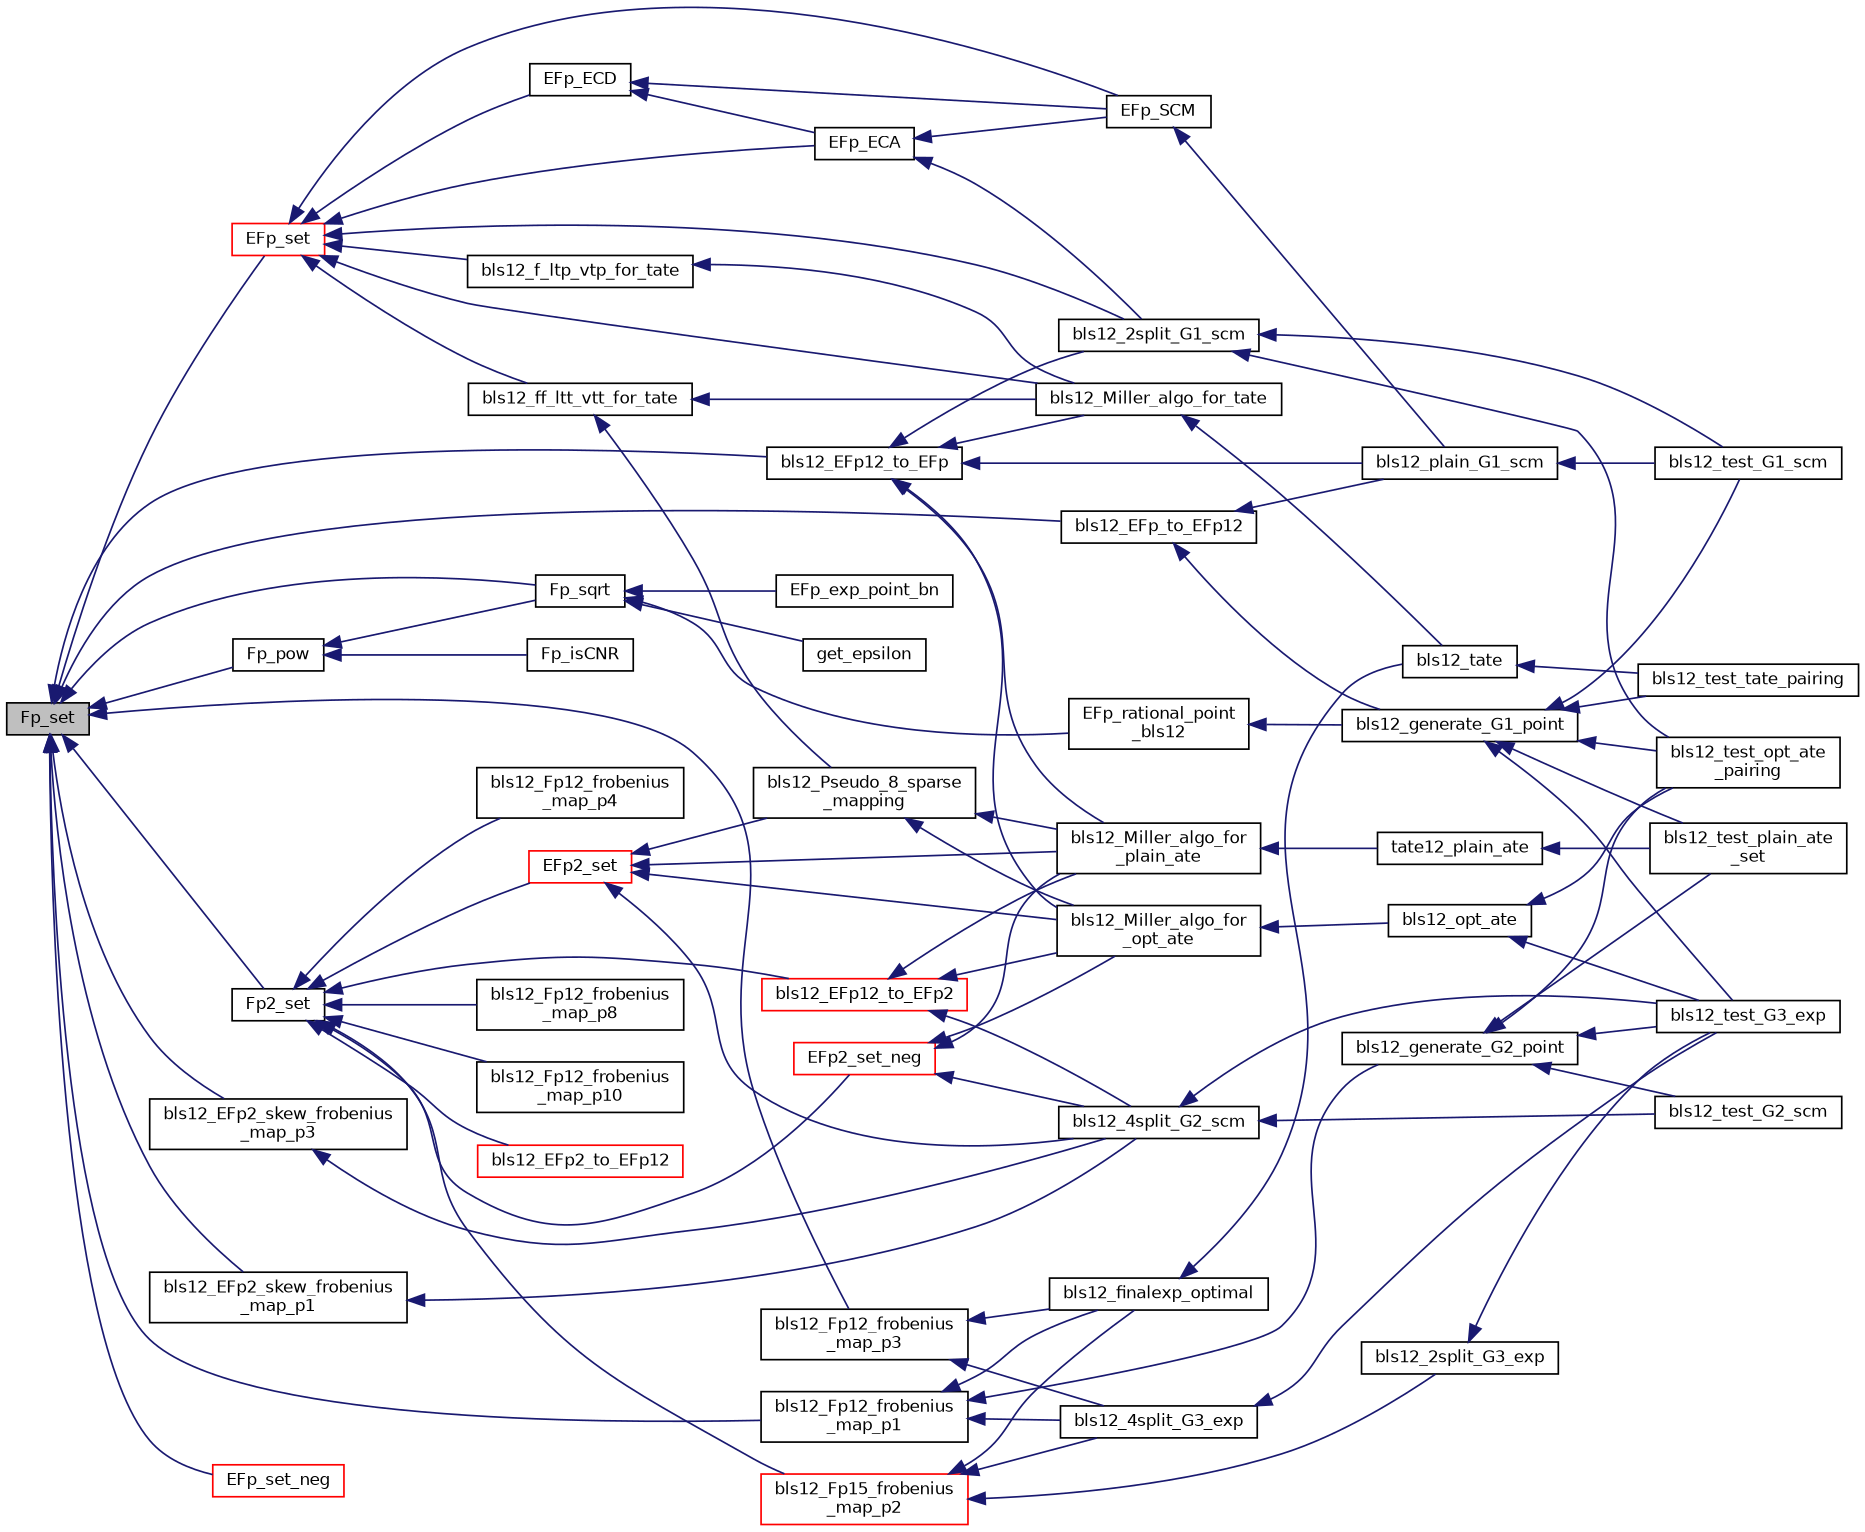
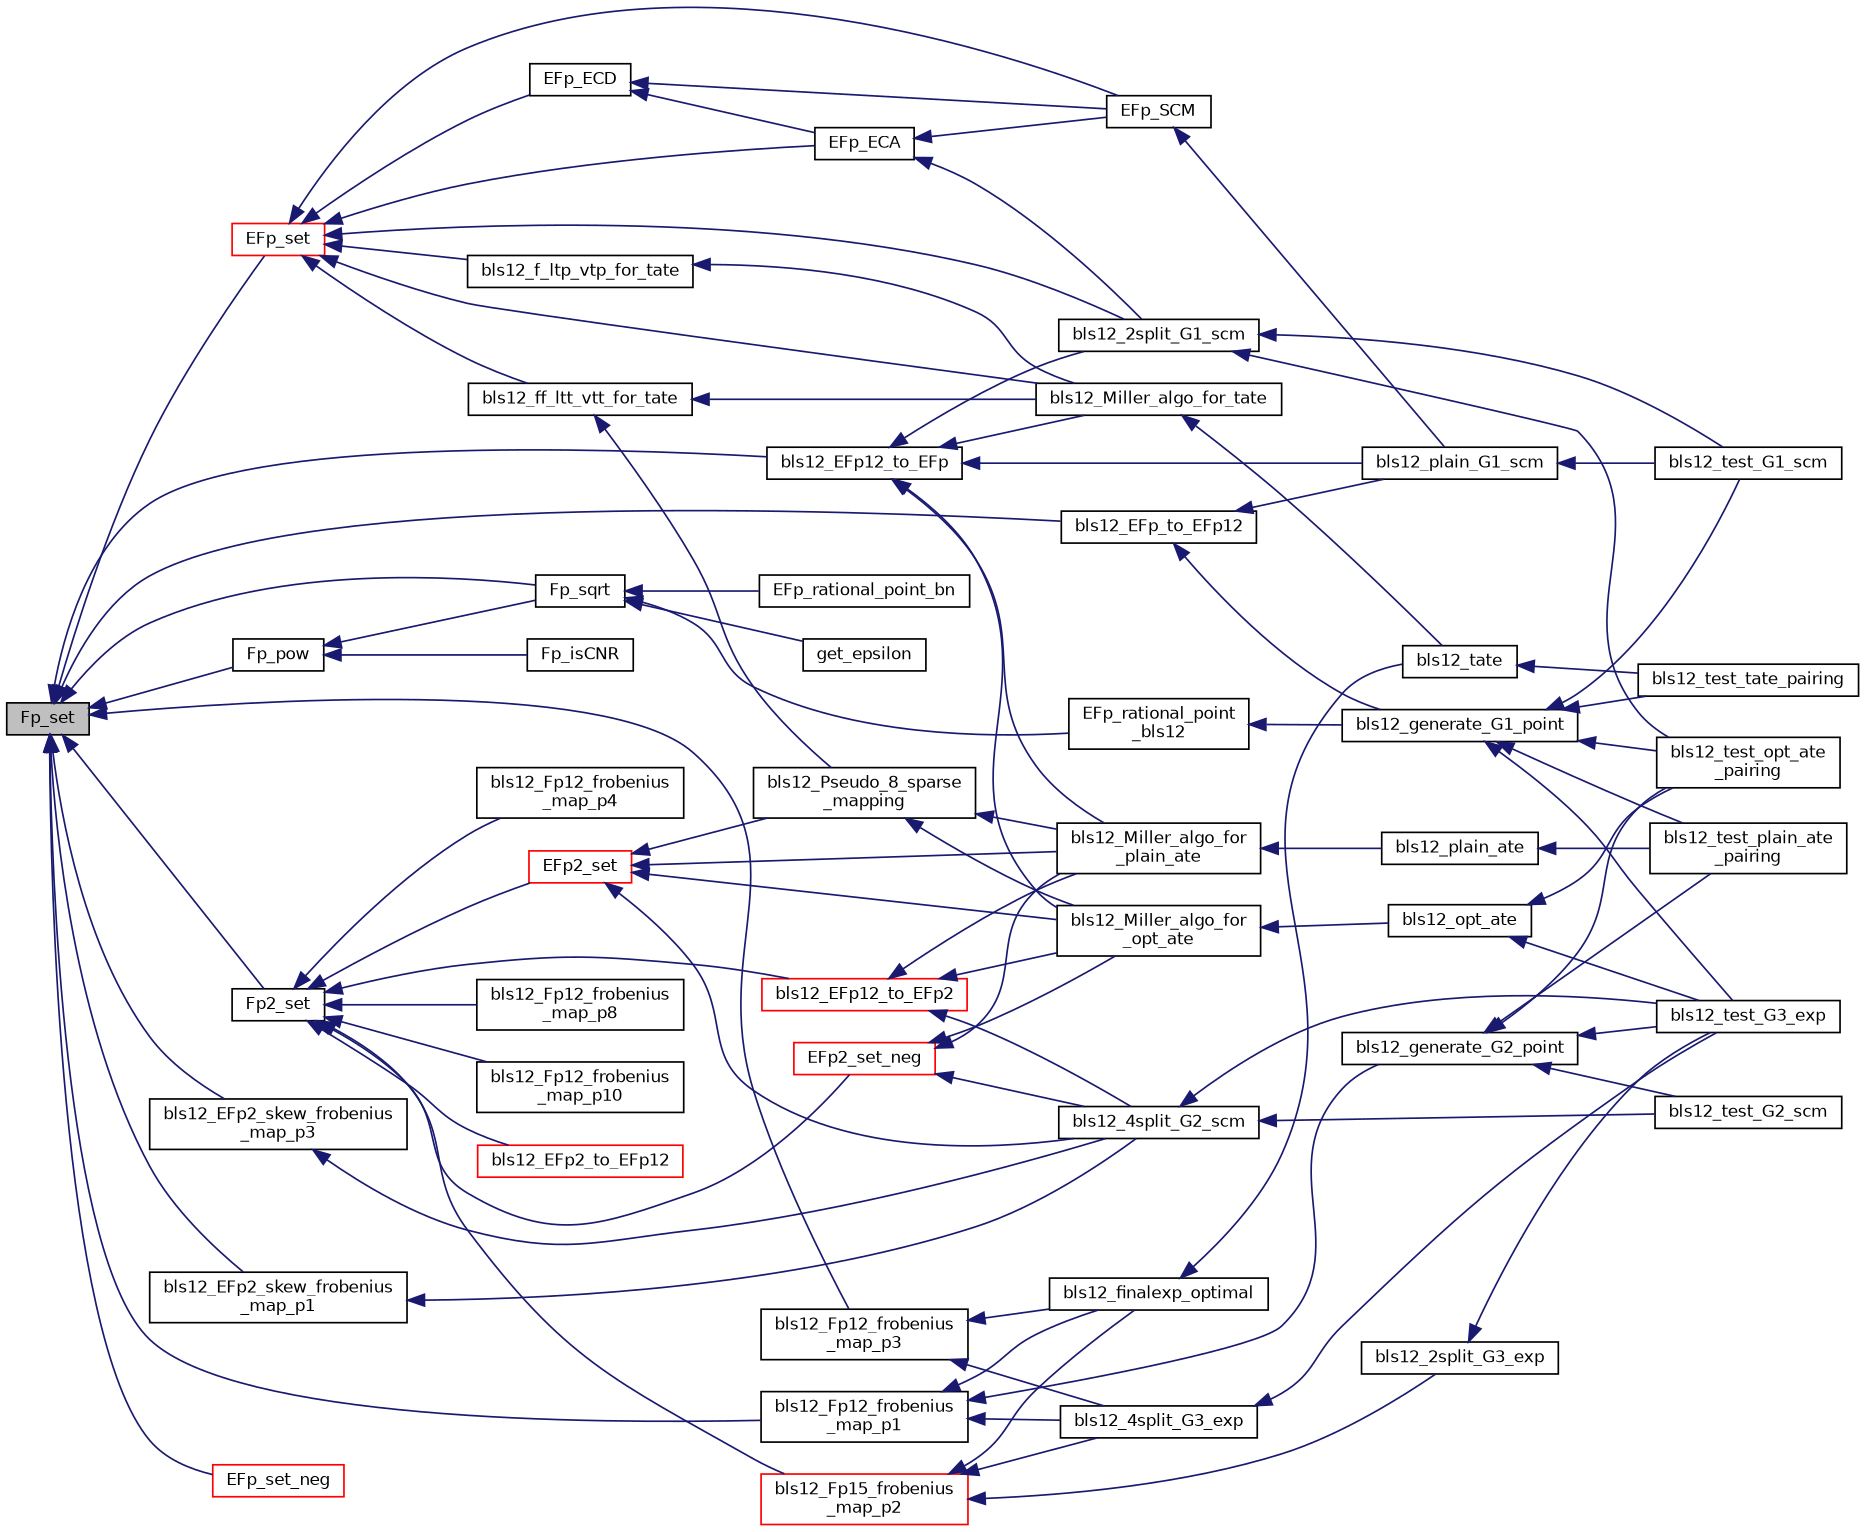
node "EFp_exp_point_bn": label "EFp_exp_point_bn" -> "EFp_rational_point_bn"
node "tate12_plain_ate": label "tate12_plain_ate" -> "bls12_plain_ate"
node "bls12_test_plain_ate _set": label "bls12_test_plain_ate _set" -> "bls12_test_plain_ate _pairing"
